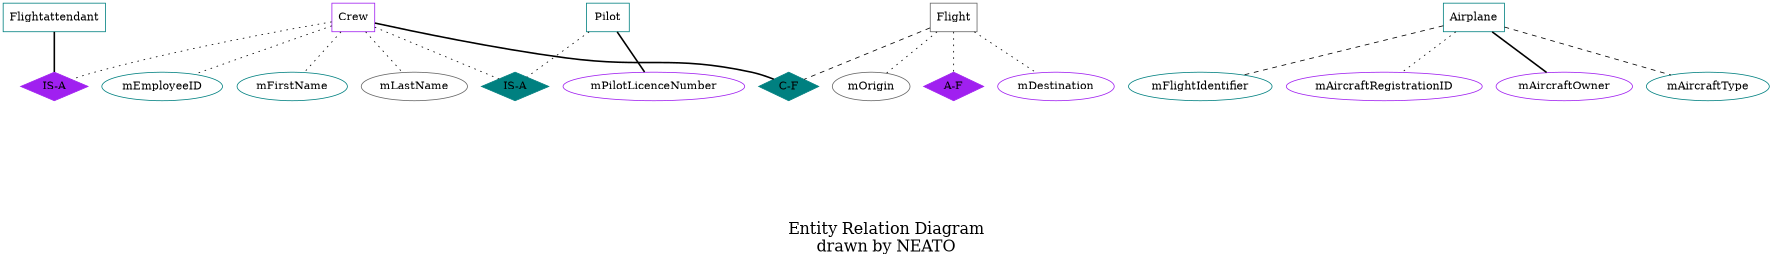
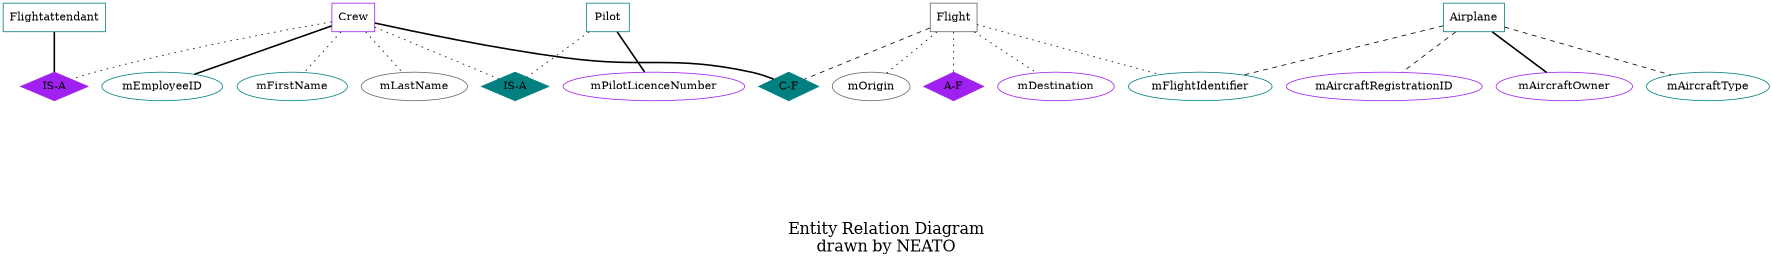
edge "Crew" -- "mEmployeeID": style dotted -> bold
edge "Flight" -- "mFlightIdentifier": added
edge "Airplane" -- "mAircraftRegistrationID": style dotted -> dashed
